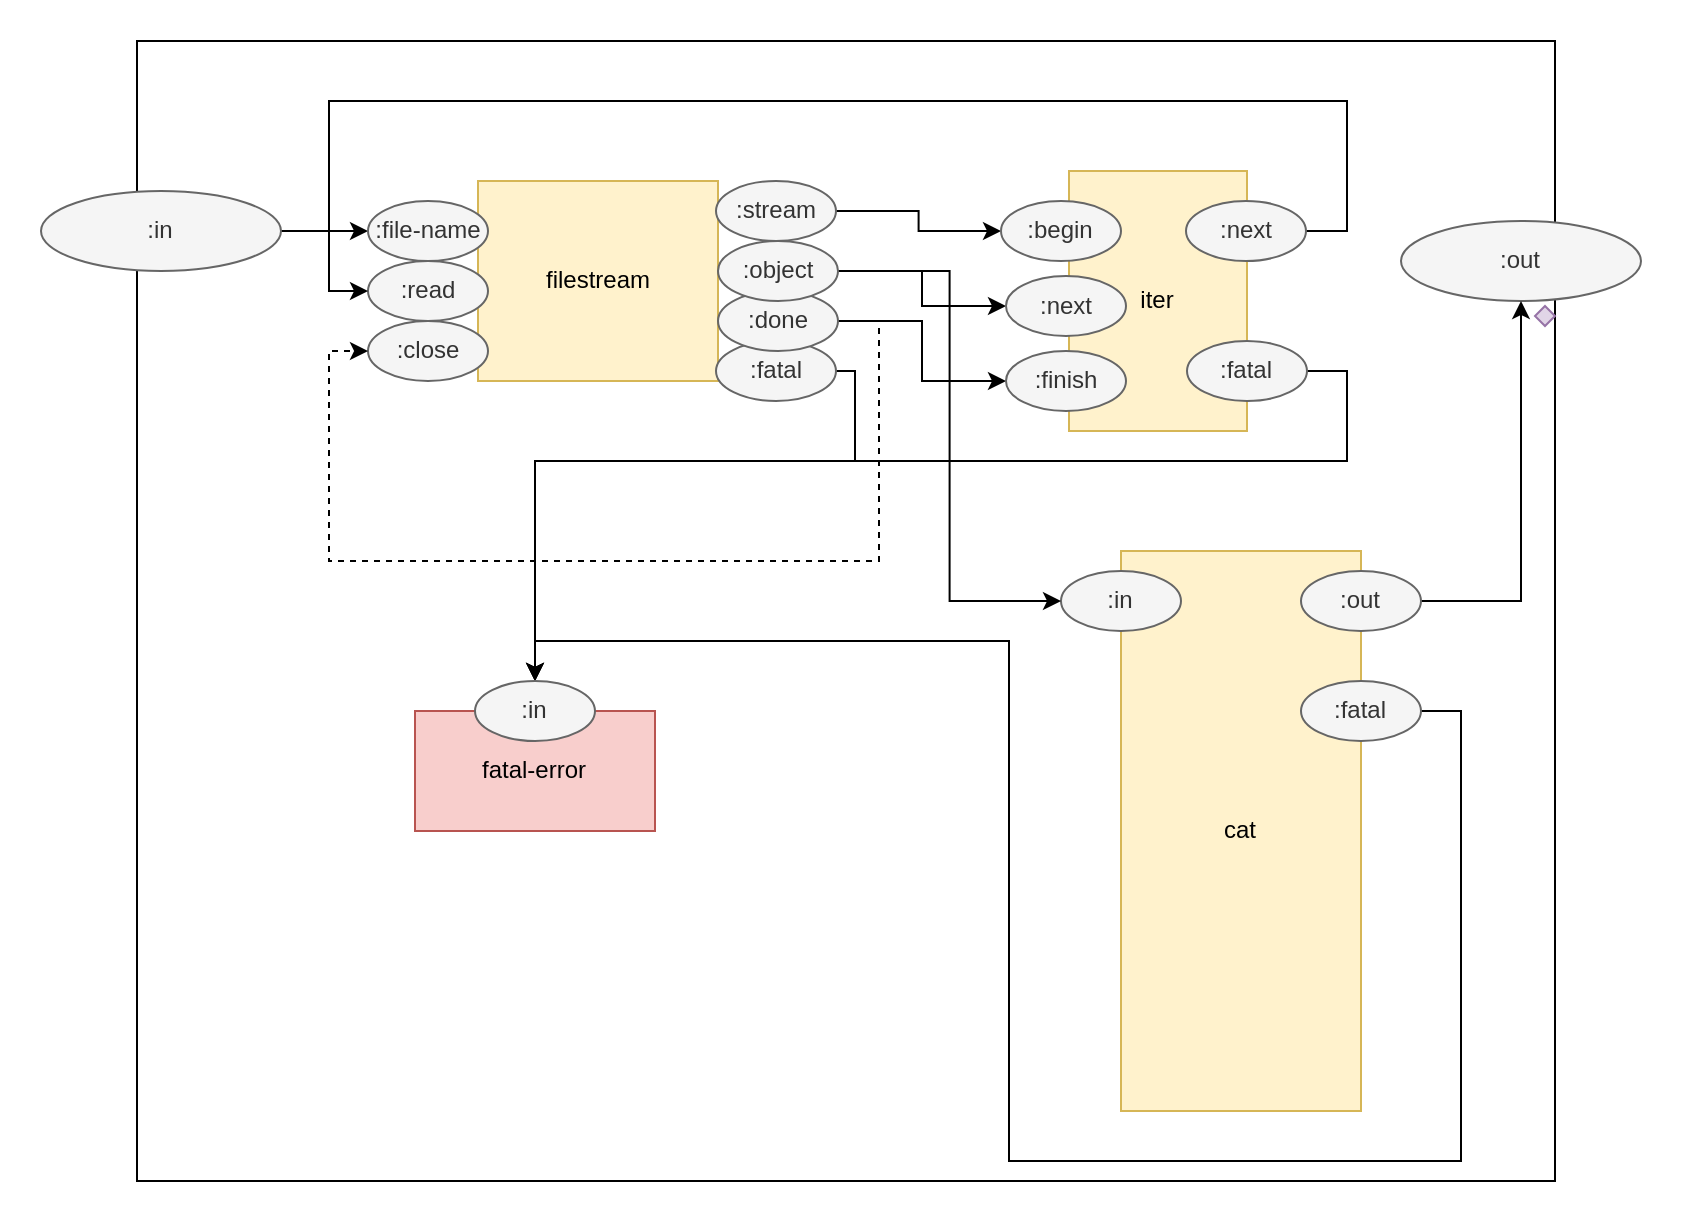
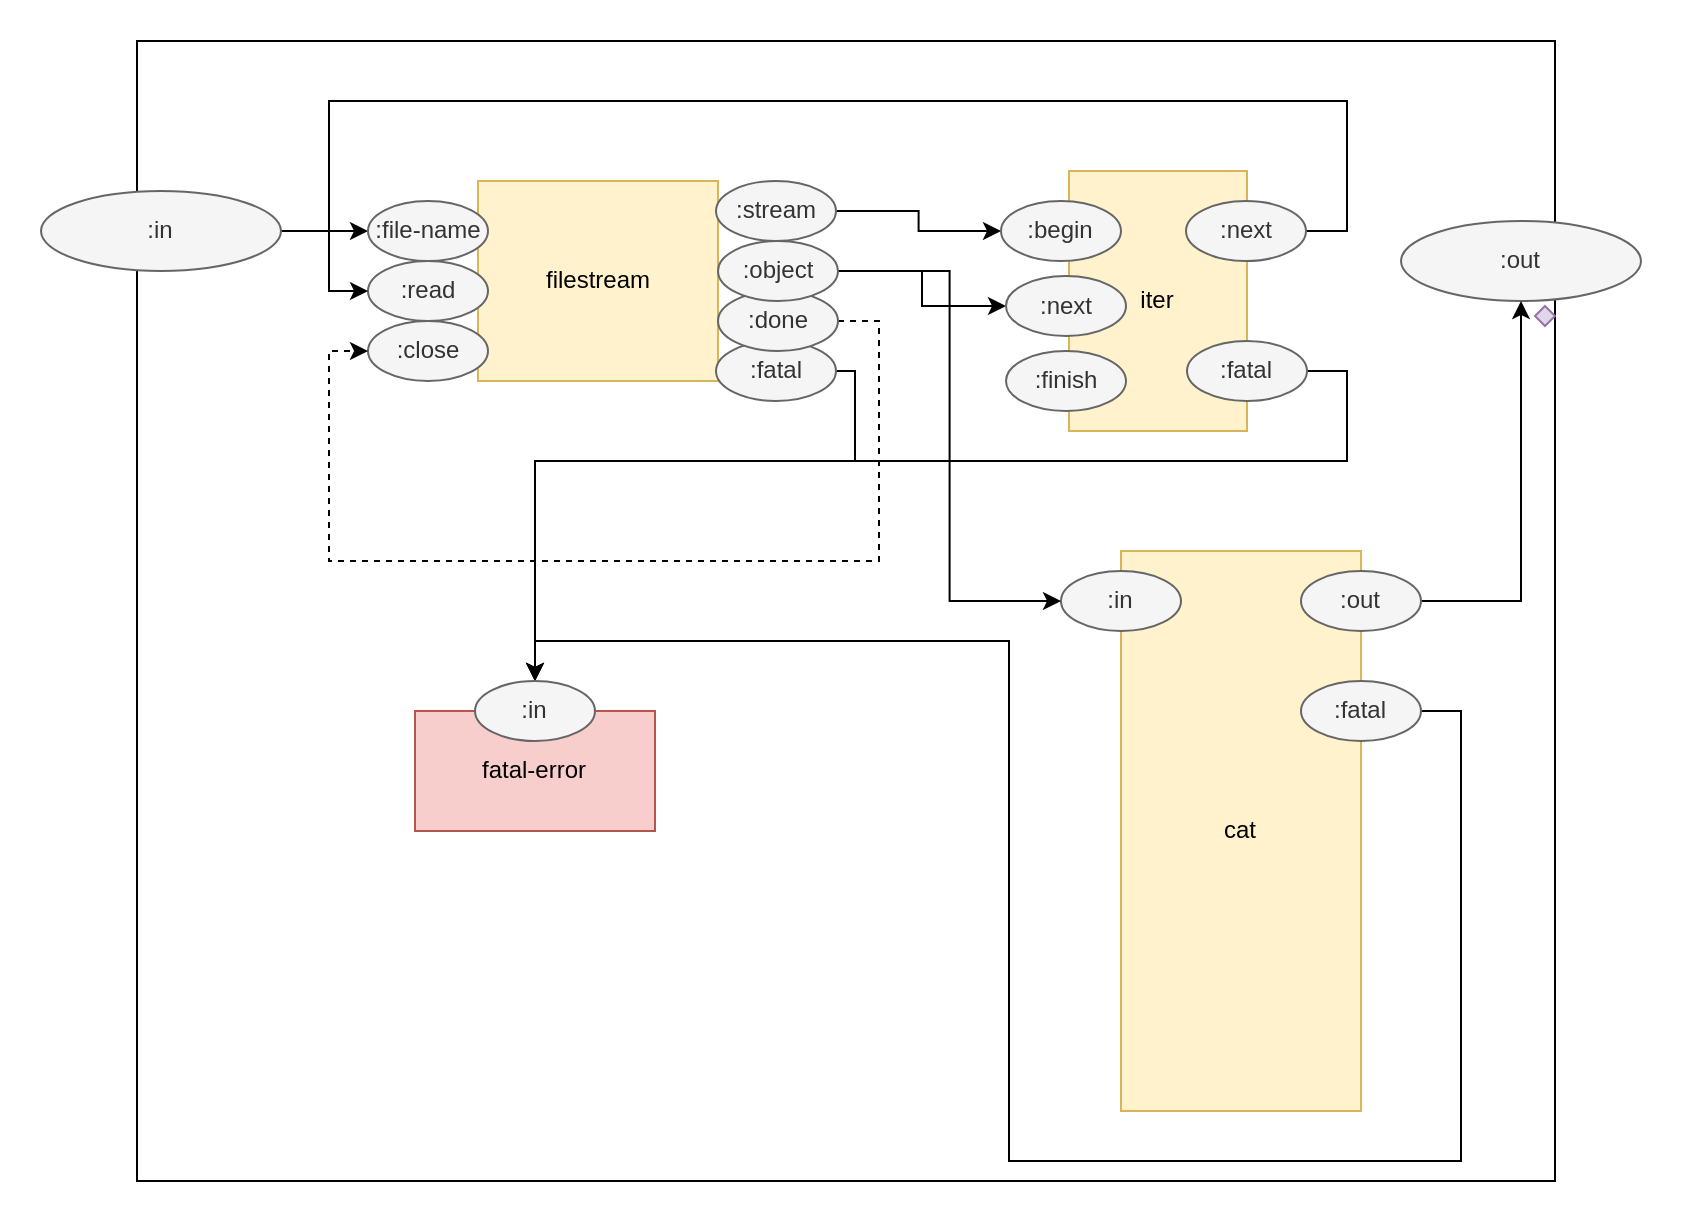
edge ":done" -> ":finish": removed
